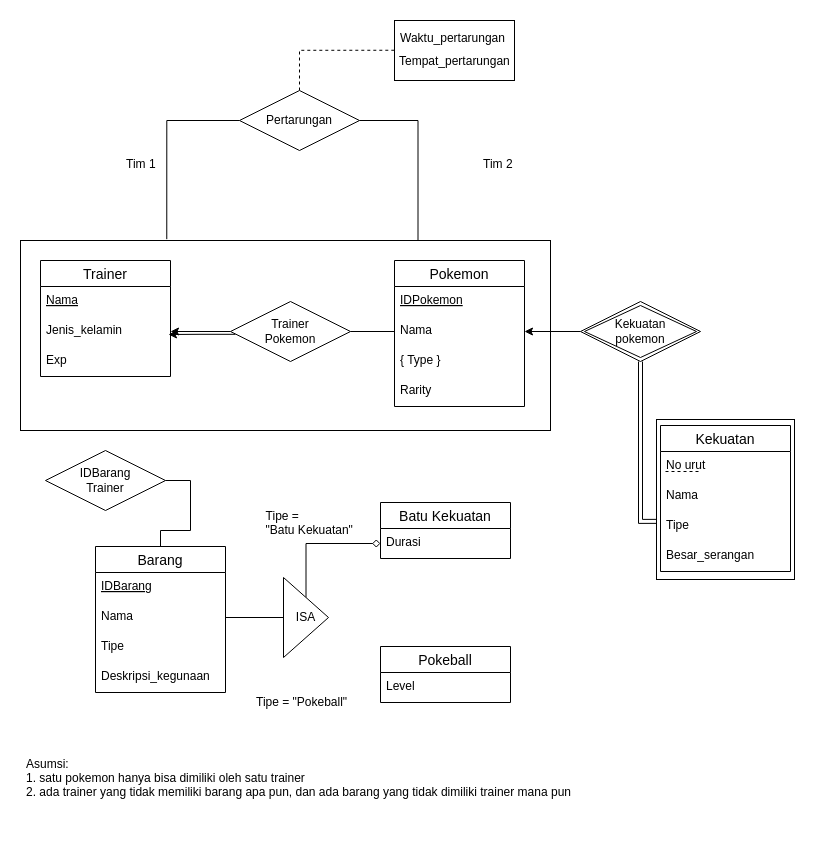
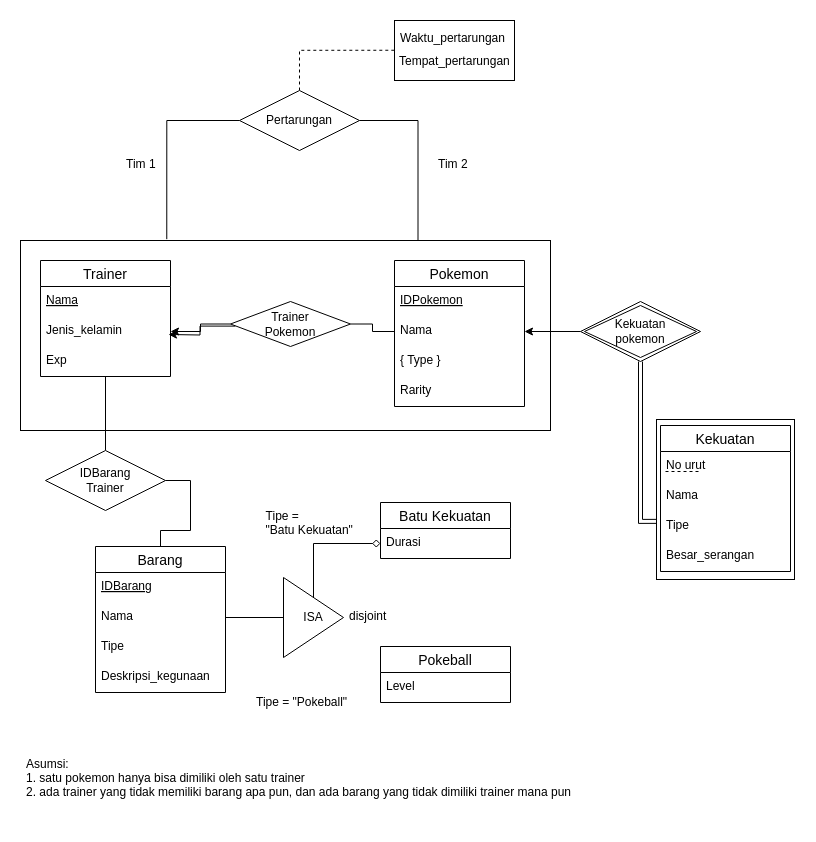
node "Tim 2": moved (543, 166) -> (498, 166)
node "Trainer Pokemon": size 120x60 -> 120x45
edge "Trainer" -- "IDBarang Trainer": added
node "ISA": size 45x80 -> 60x80
node "disjoint": added
